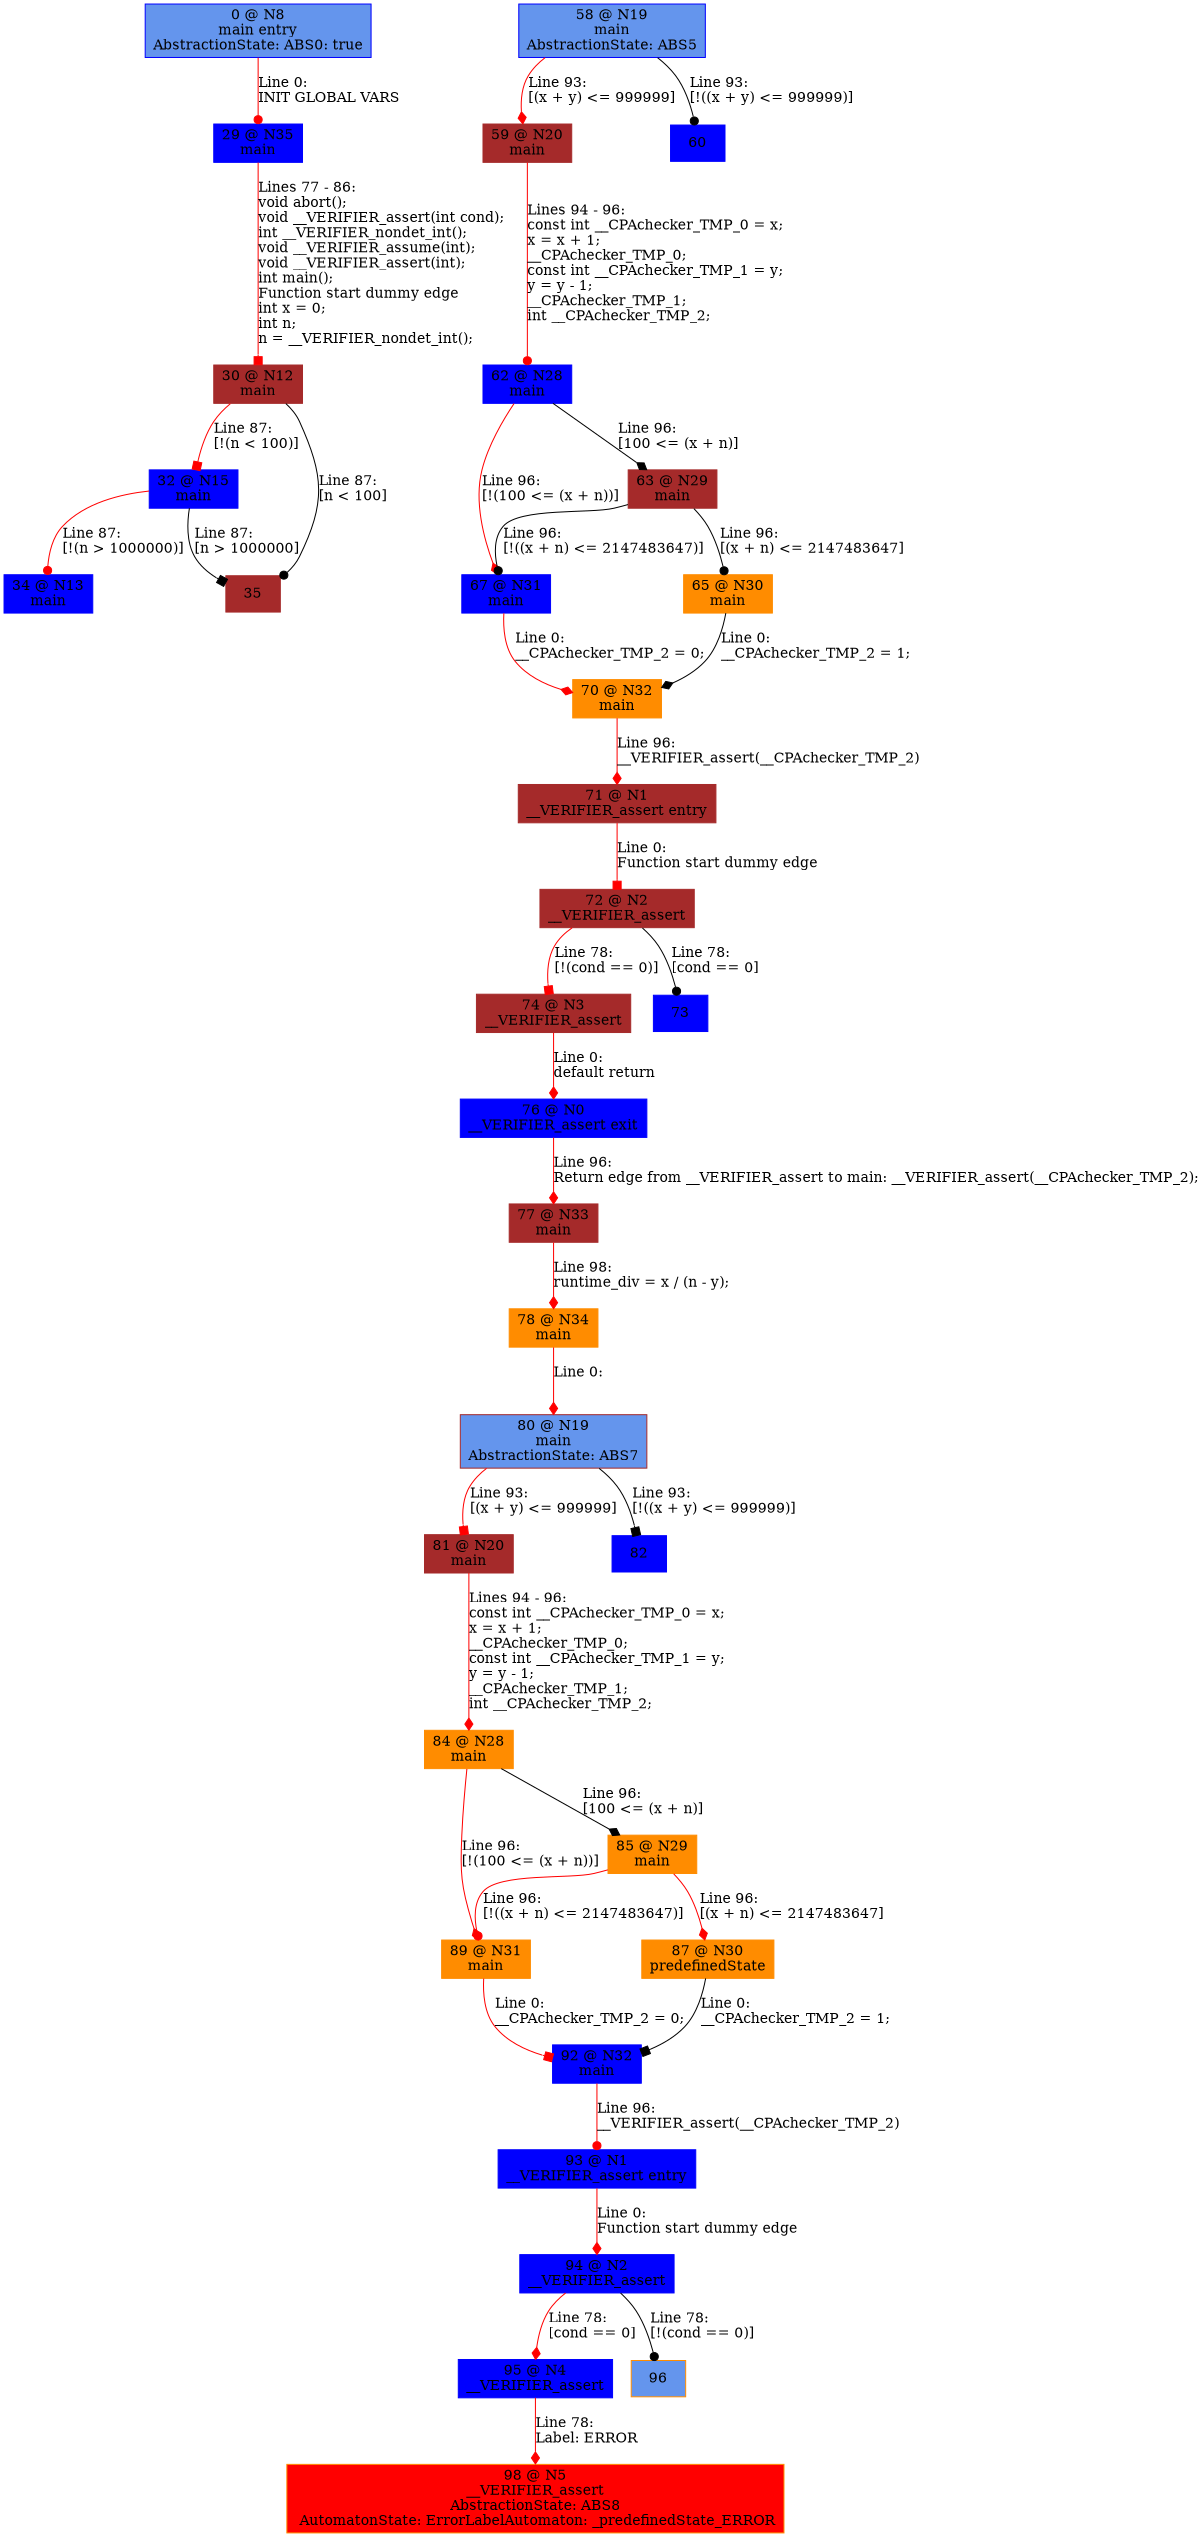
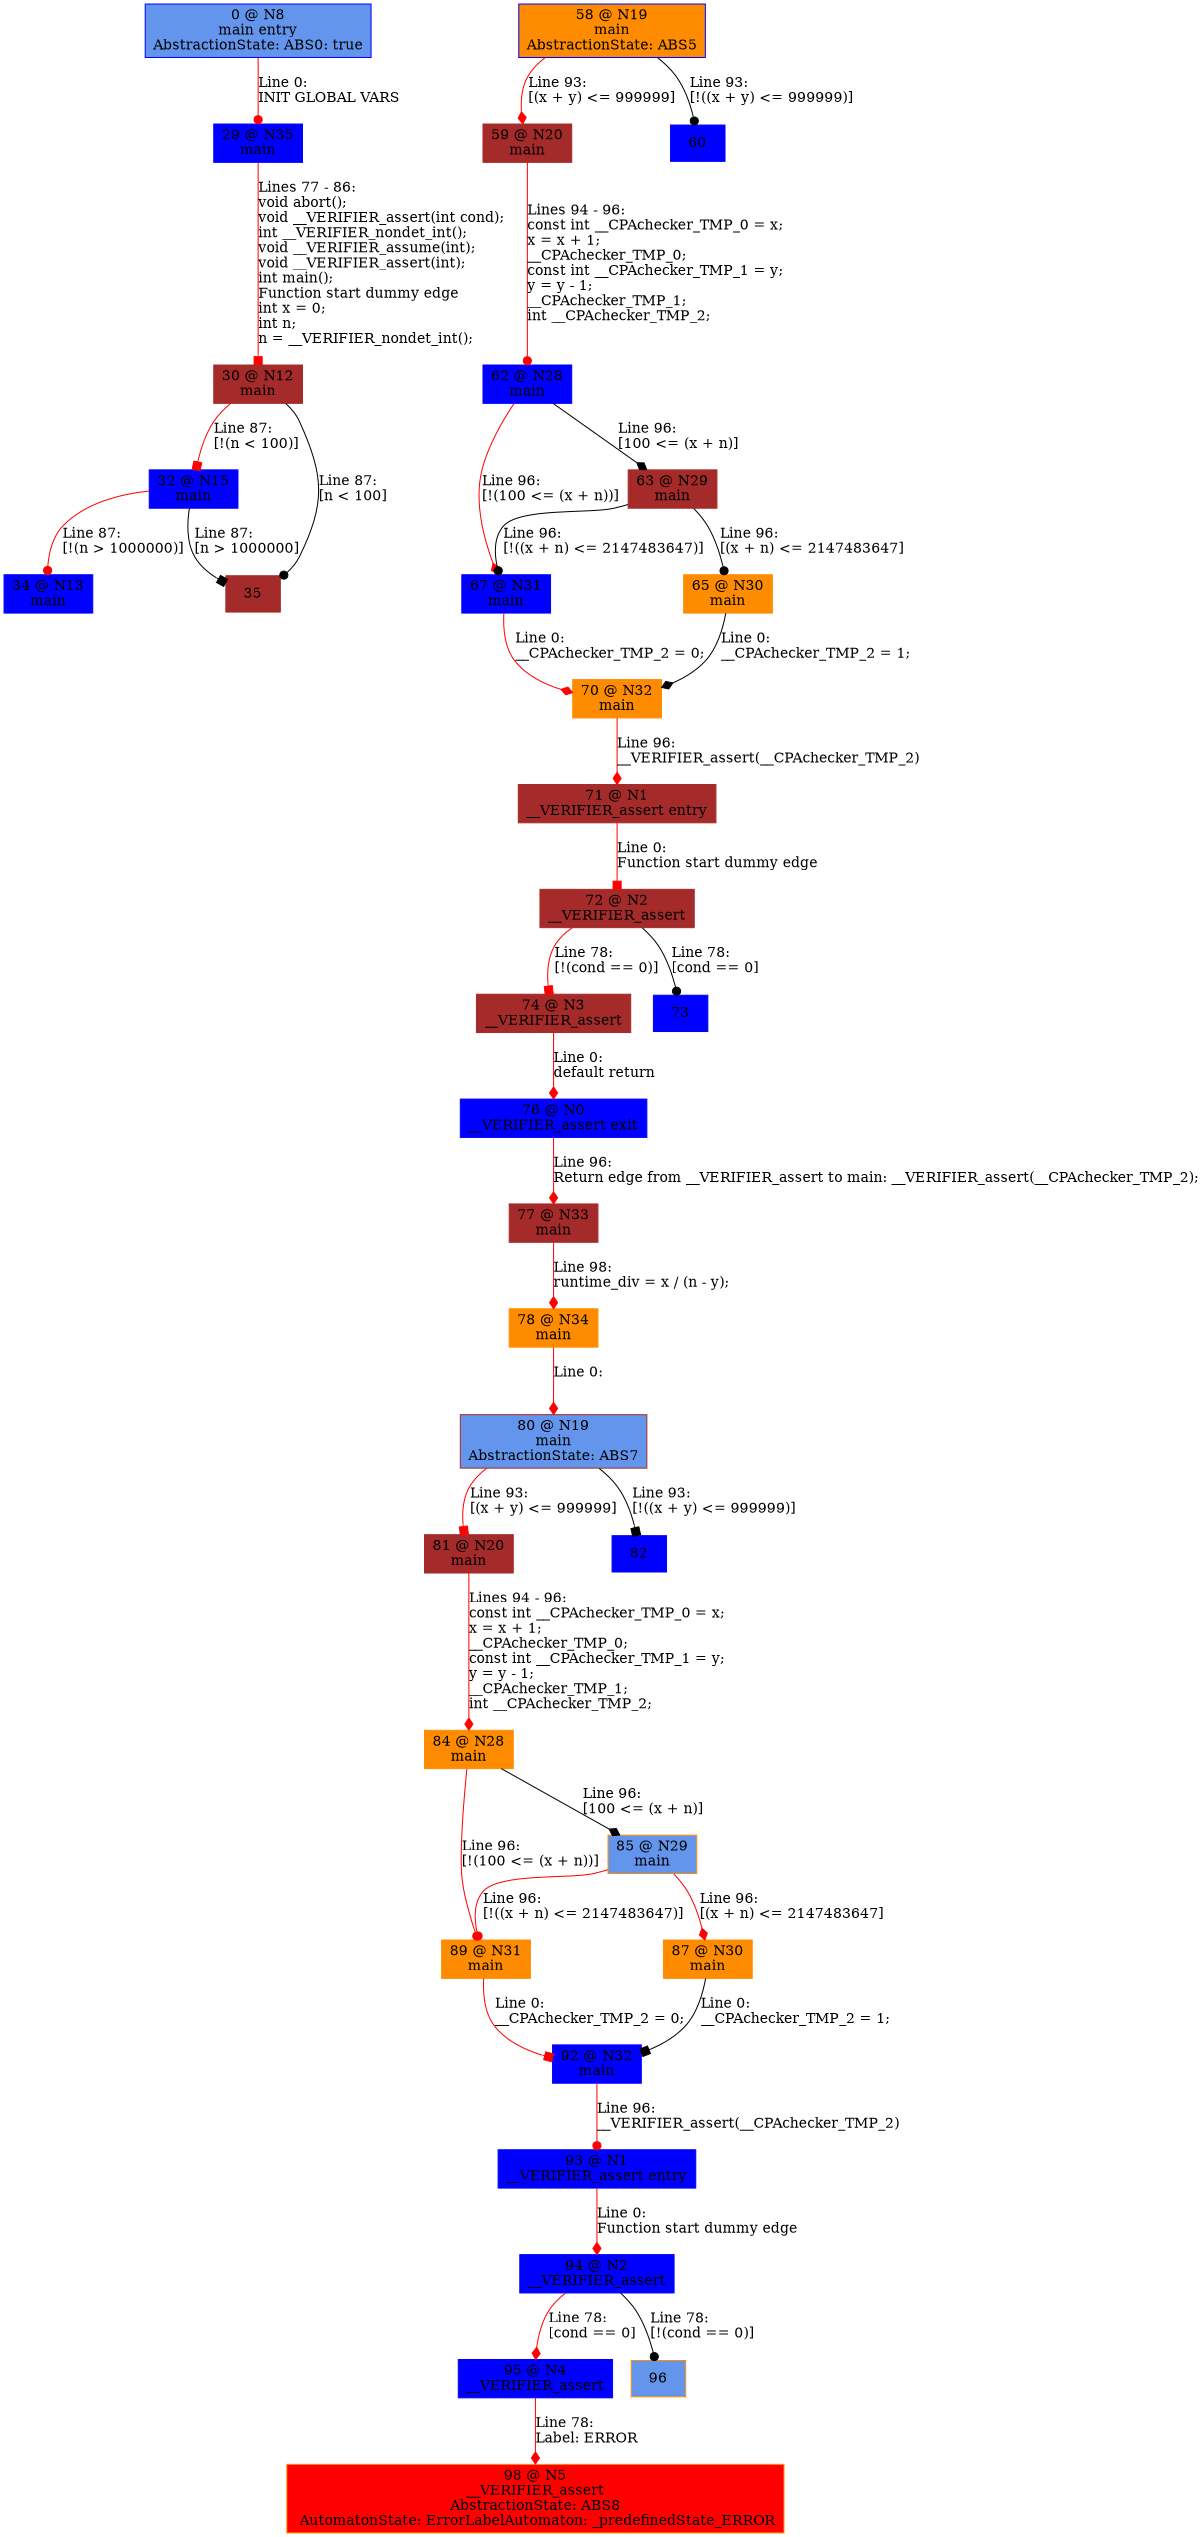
node "58 @ N19 main AbstractionState: ABS5": fillcolor cornflowerblue -> darkorange
edge "84 @ N28 main" -> "89 @ N31 main": arrowhead diamond -> dot
node "85 @ N29 main": fillcolor darkorange -> cornflowerblue
node "87 @ N30 predefinedState": label "87 @ N30 predefinedState" -> "87 @ N30 main"
